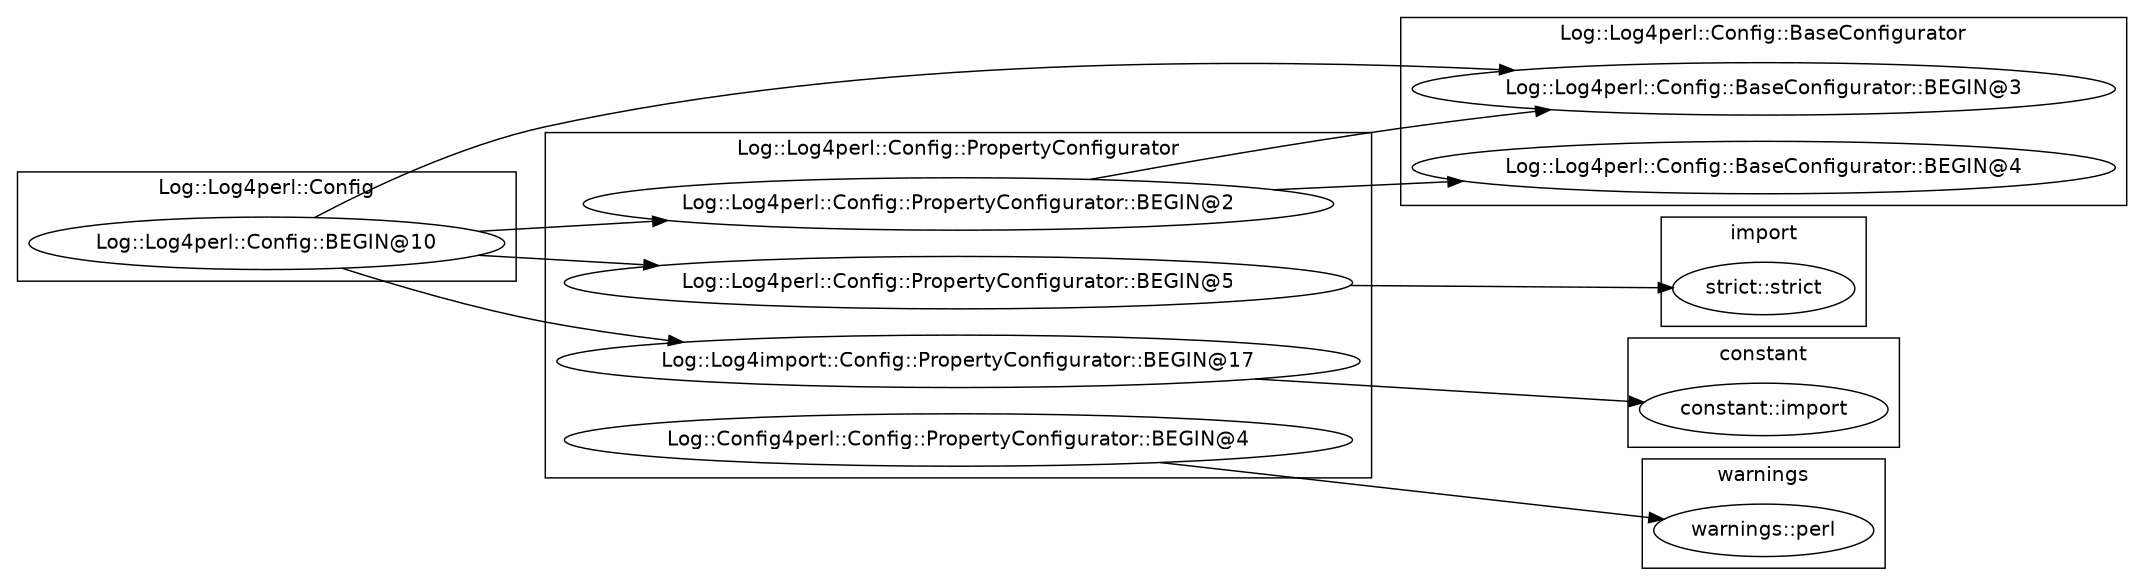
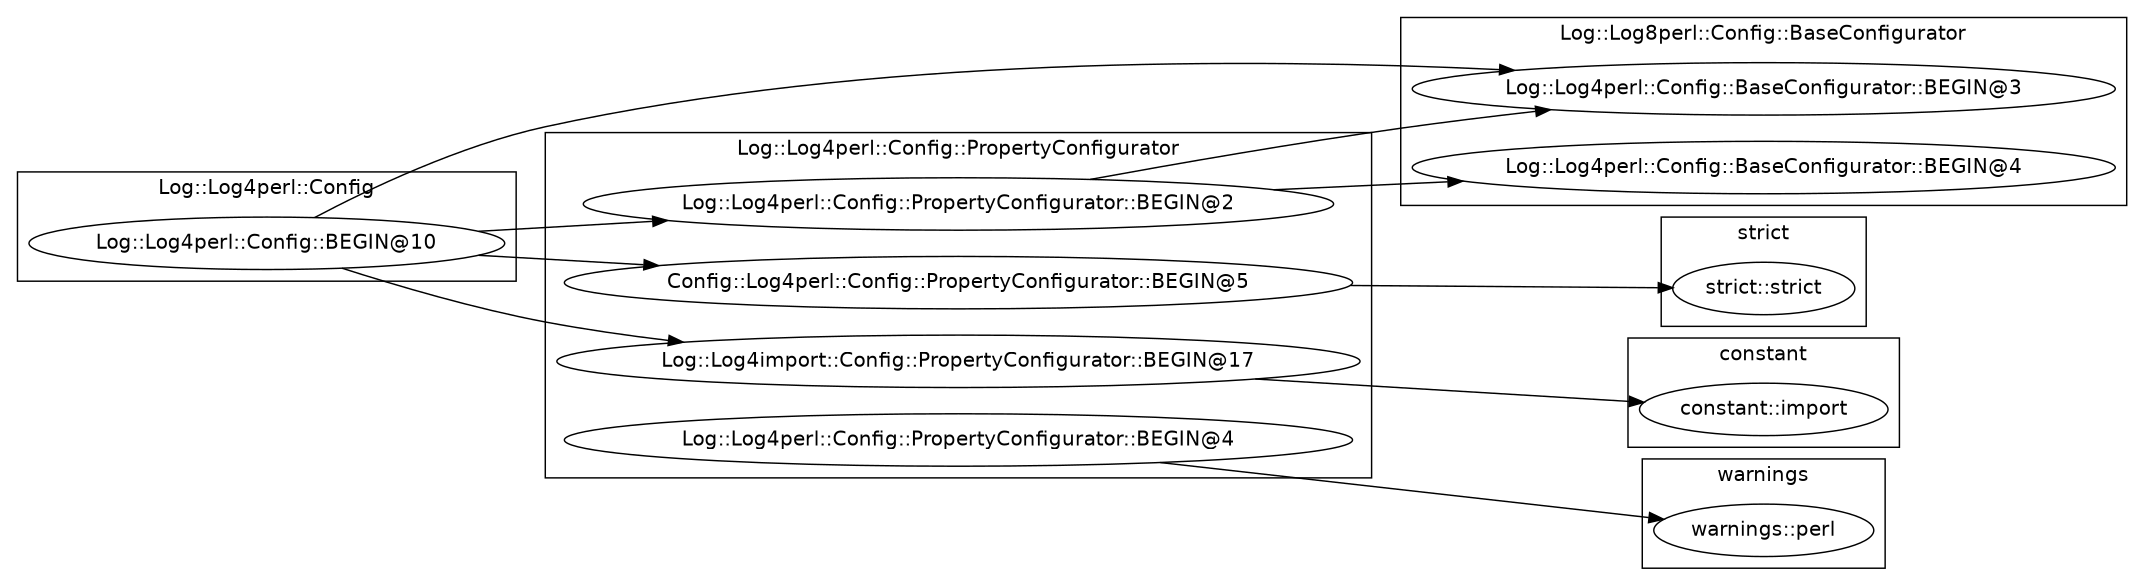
cluster "Log::Log4perl::Config::BaseConfigurator": label "Log::Log4perl::Config::BaseConfigurator" -> "Log::Log8perl::Config::BaseConfigurator"
cluster "import": label "import" -> "strict"
node "Log::Log4perl::Config::PropertyConfigurator::BEGIN@5": label "Log::Log4perl::Config::PropertyConfigurator::BEGIN@5" -> "Config::Log4perl::Config::PropertyConfigurator::BEGIN@5"
node "Log::Config4perl::Config::PropertyConfigurator::BEGIN@4": label "Log::Config4perl::Config::PropertyConfigurator::BEGIN@4" -> "Log::Log4perl::Config::PropertyConfigurator::BEGIN@4"
